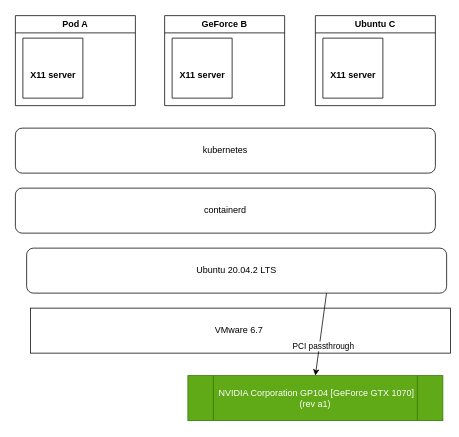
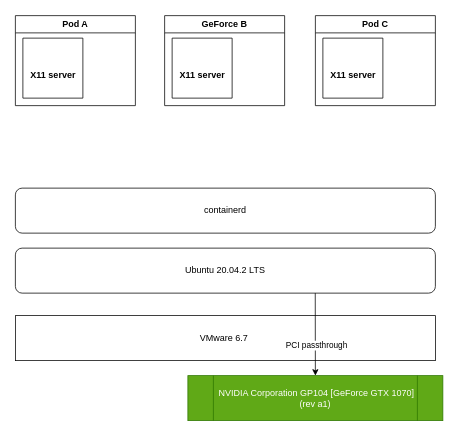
node "Ubuntu C": label "Ubuntu C" -> "Pod C"
node "kubernetes": removed
node "Ubuntu 20.04.2 LTS": moved (237, 270) -> (225, 270)
node "VMware 6.7": moved (240, 330) -> (225, 338)
